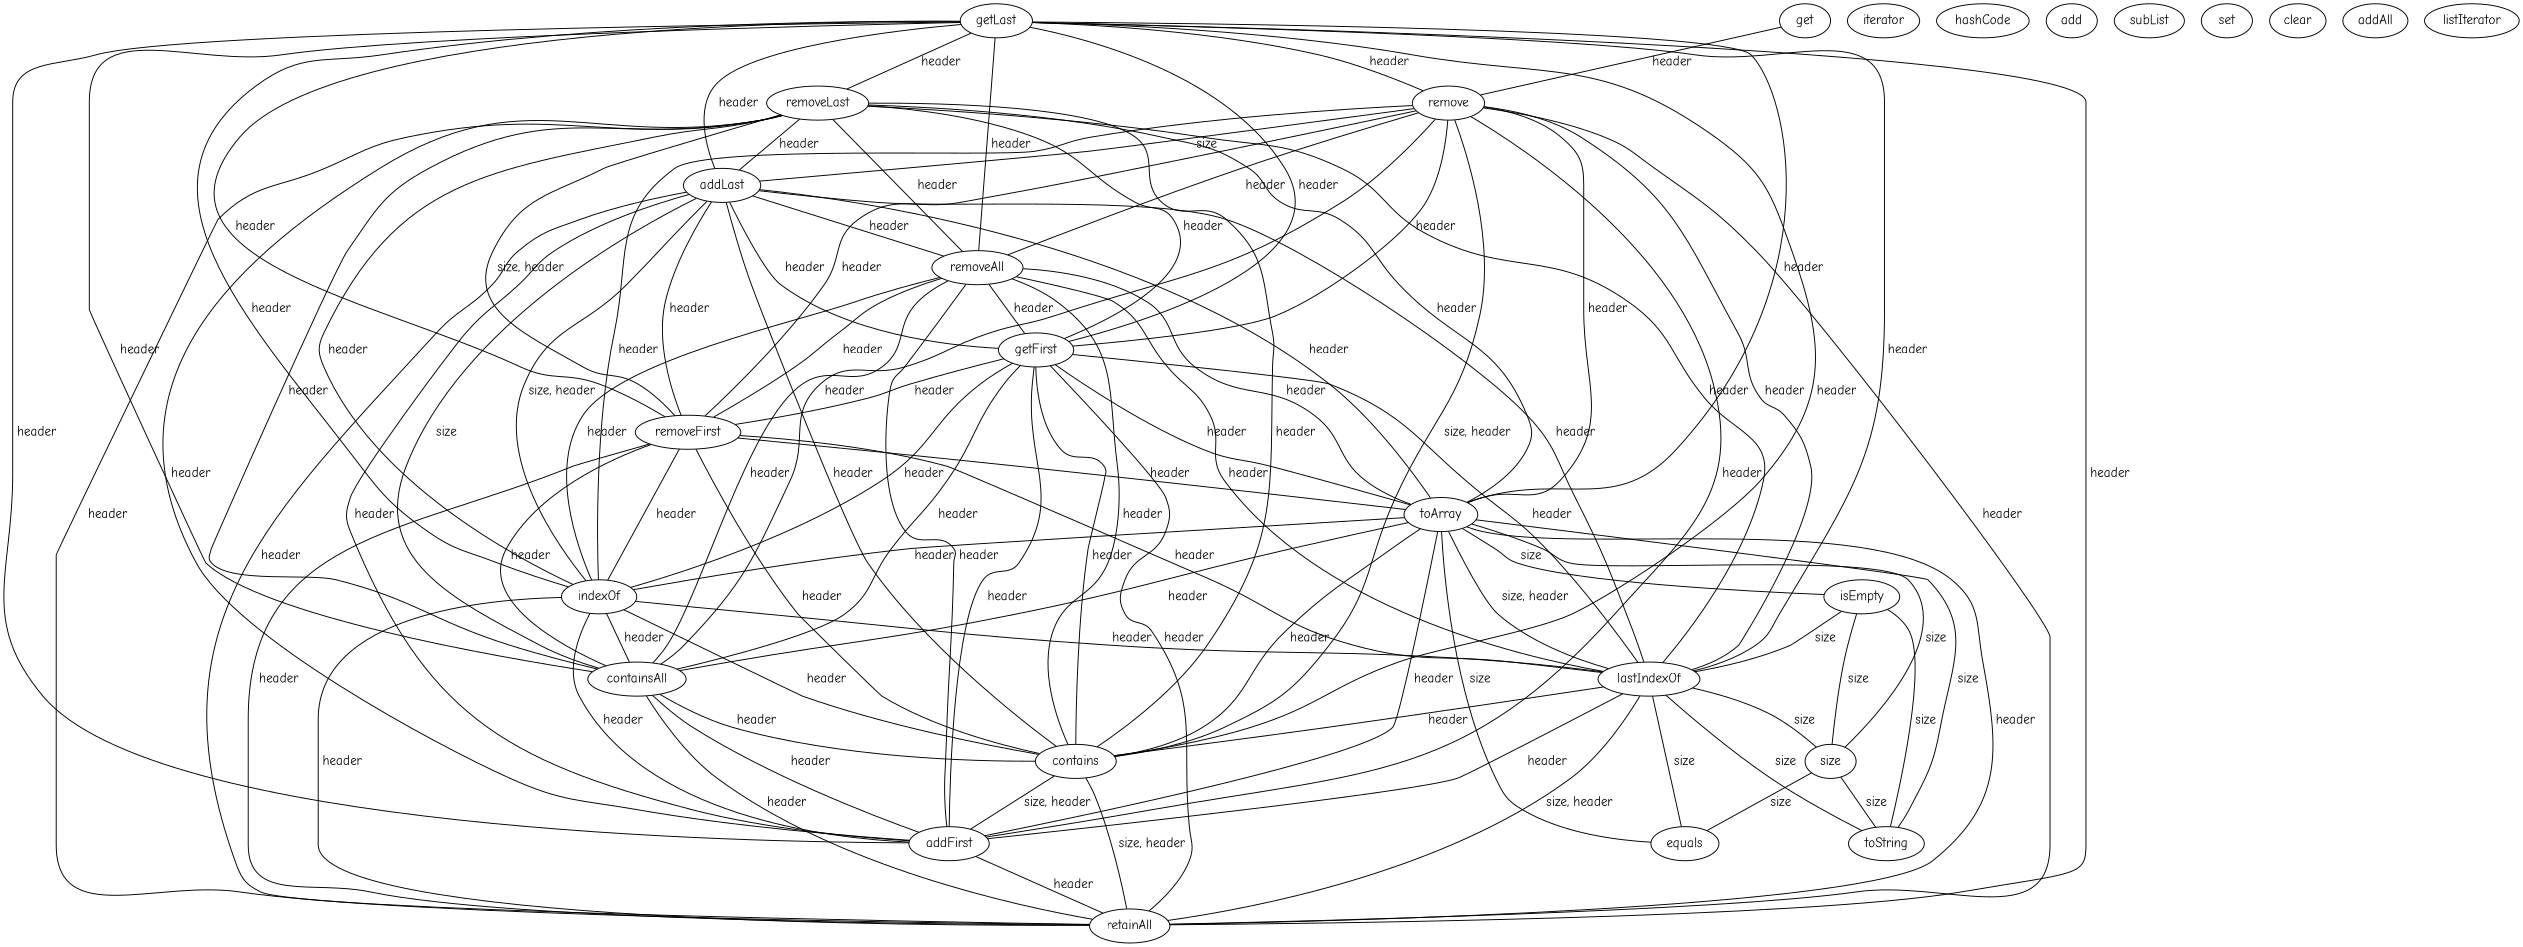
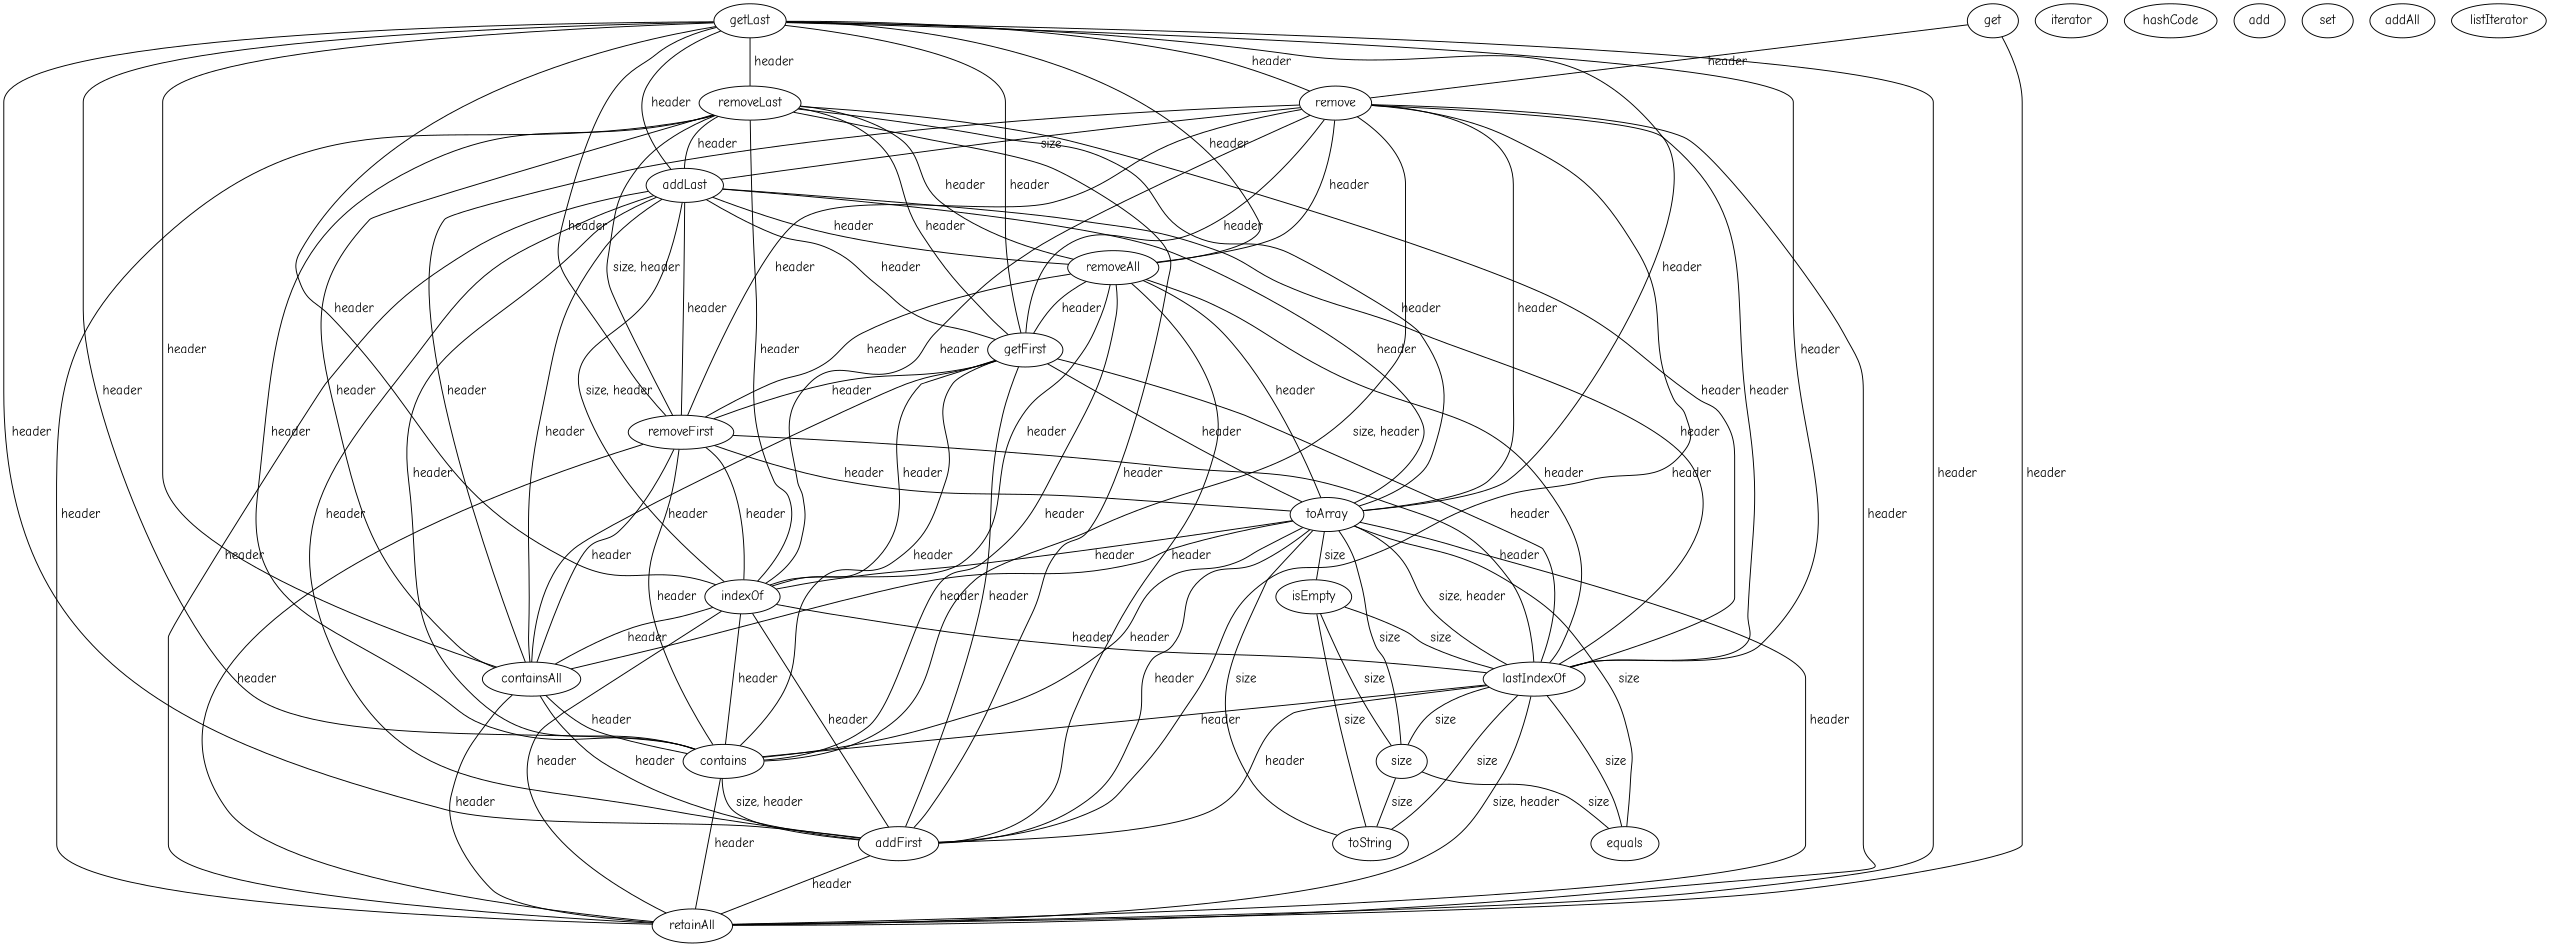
node "subList": removed
node "clear": removed
edge "addLast" -- "containsAll": label " size" -> " header"
edge "removeAll" -- "containsAll": removed, label "header"
edge "getFirst" -- "retainAll": now "get" -- "retainAll"
edge "contains" -- "retainAll": label " size, header" -> " header"
